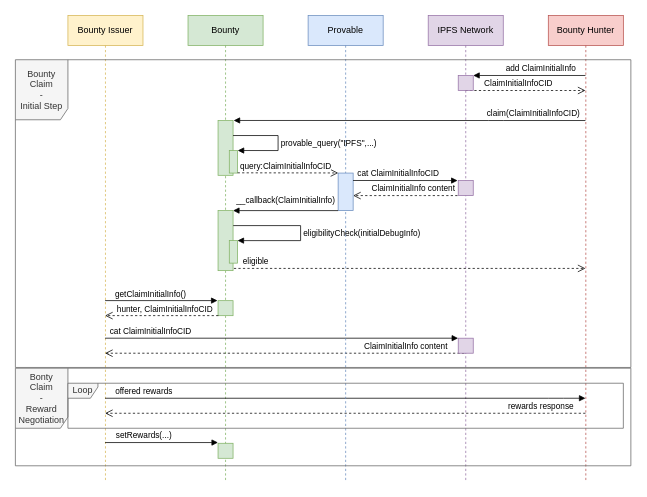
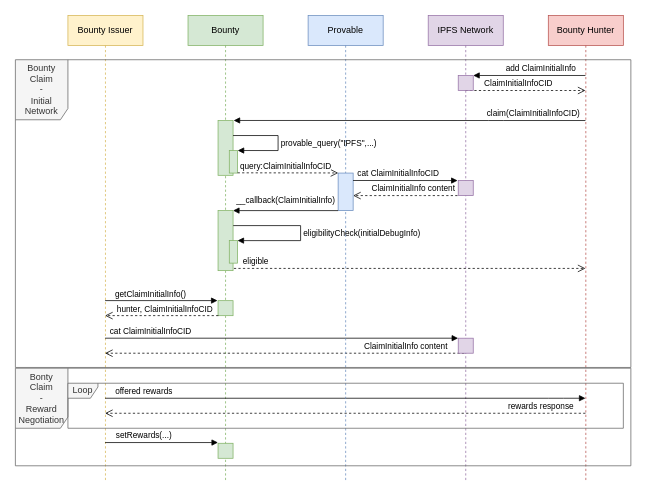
node "Bounty Claim - Initial Step": label "Bounty Claim - Initial Step" -> "Bounty Claim - Initial Network"
